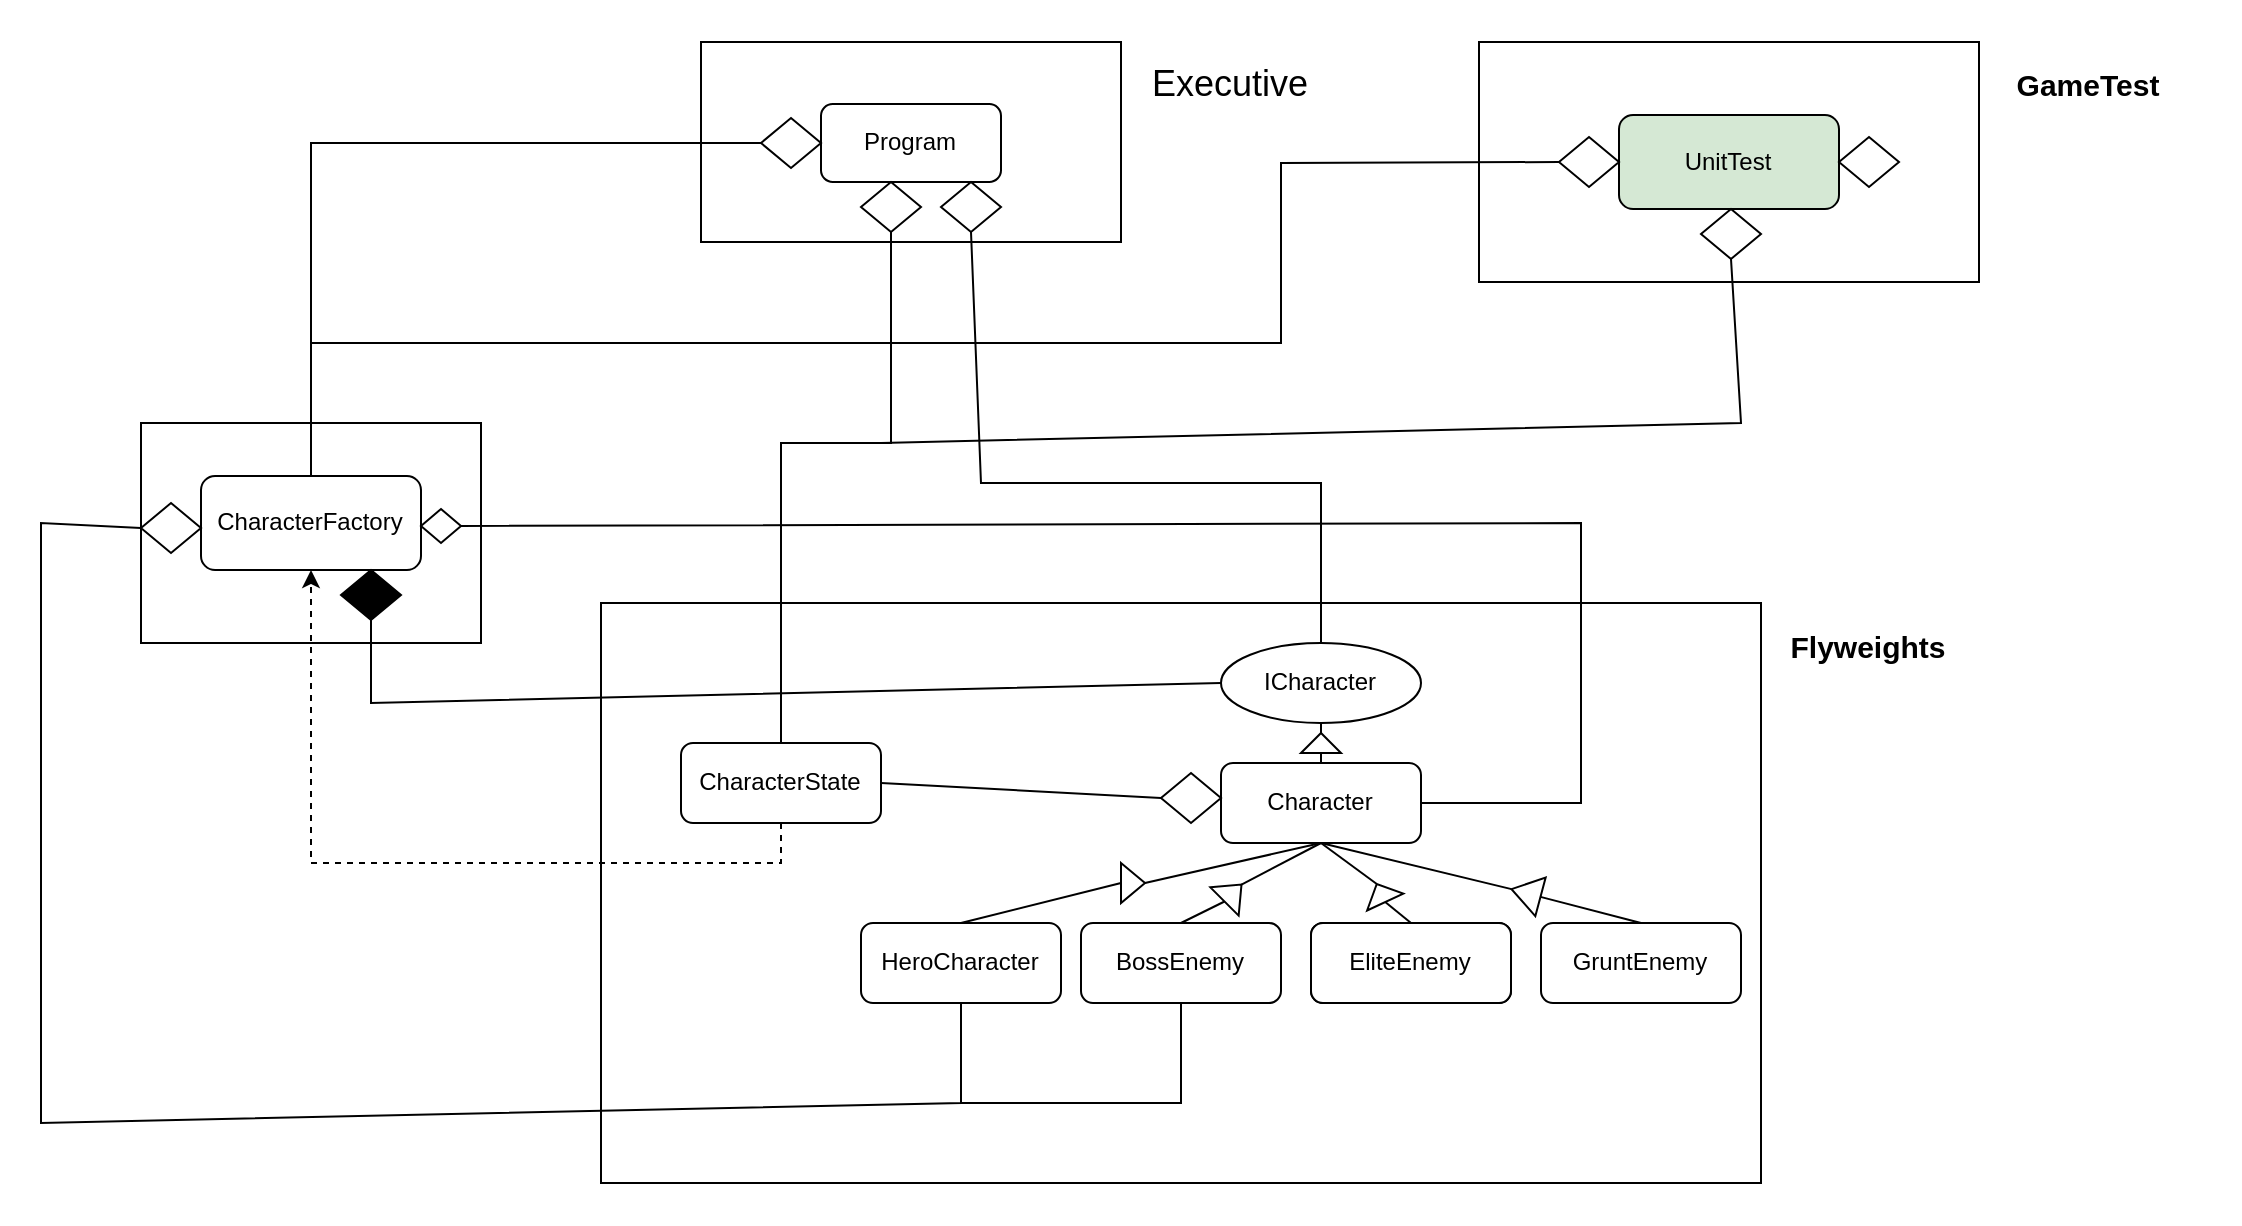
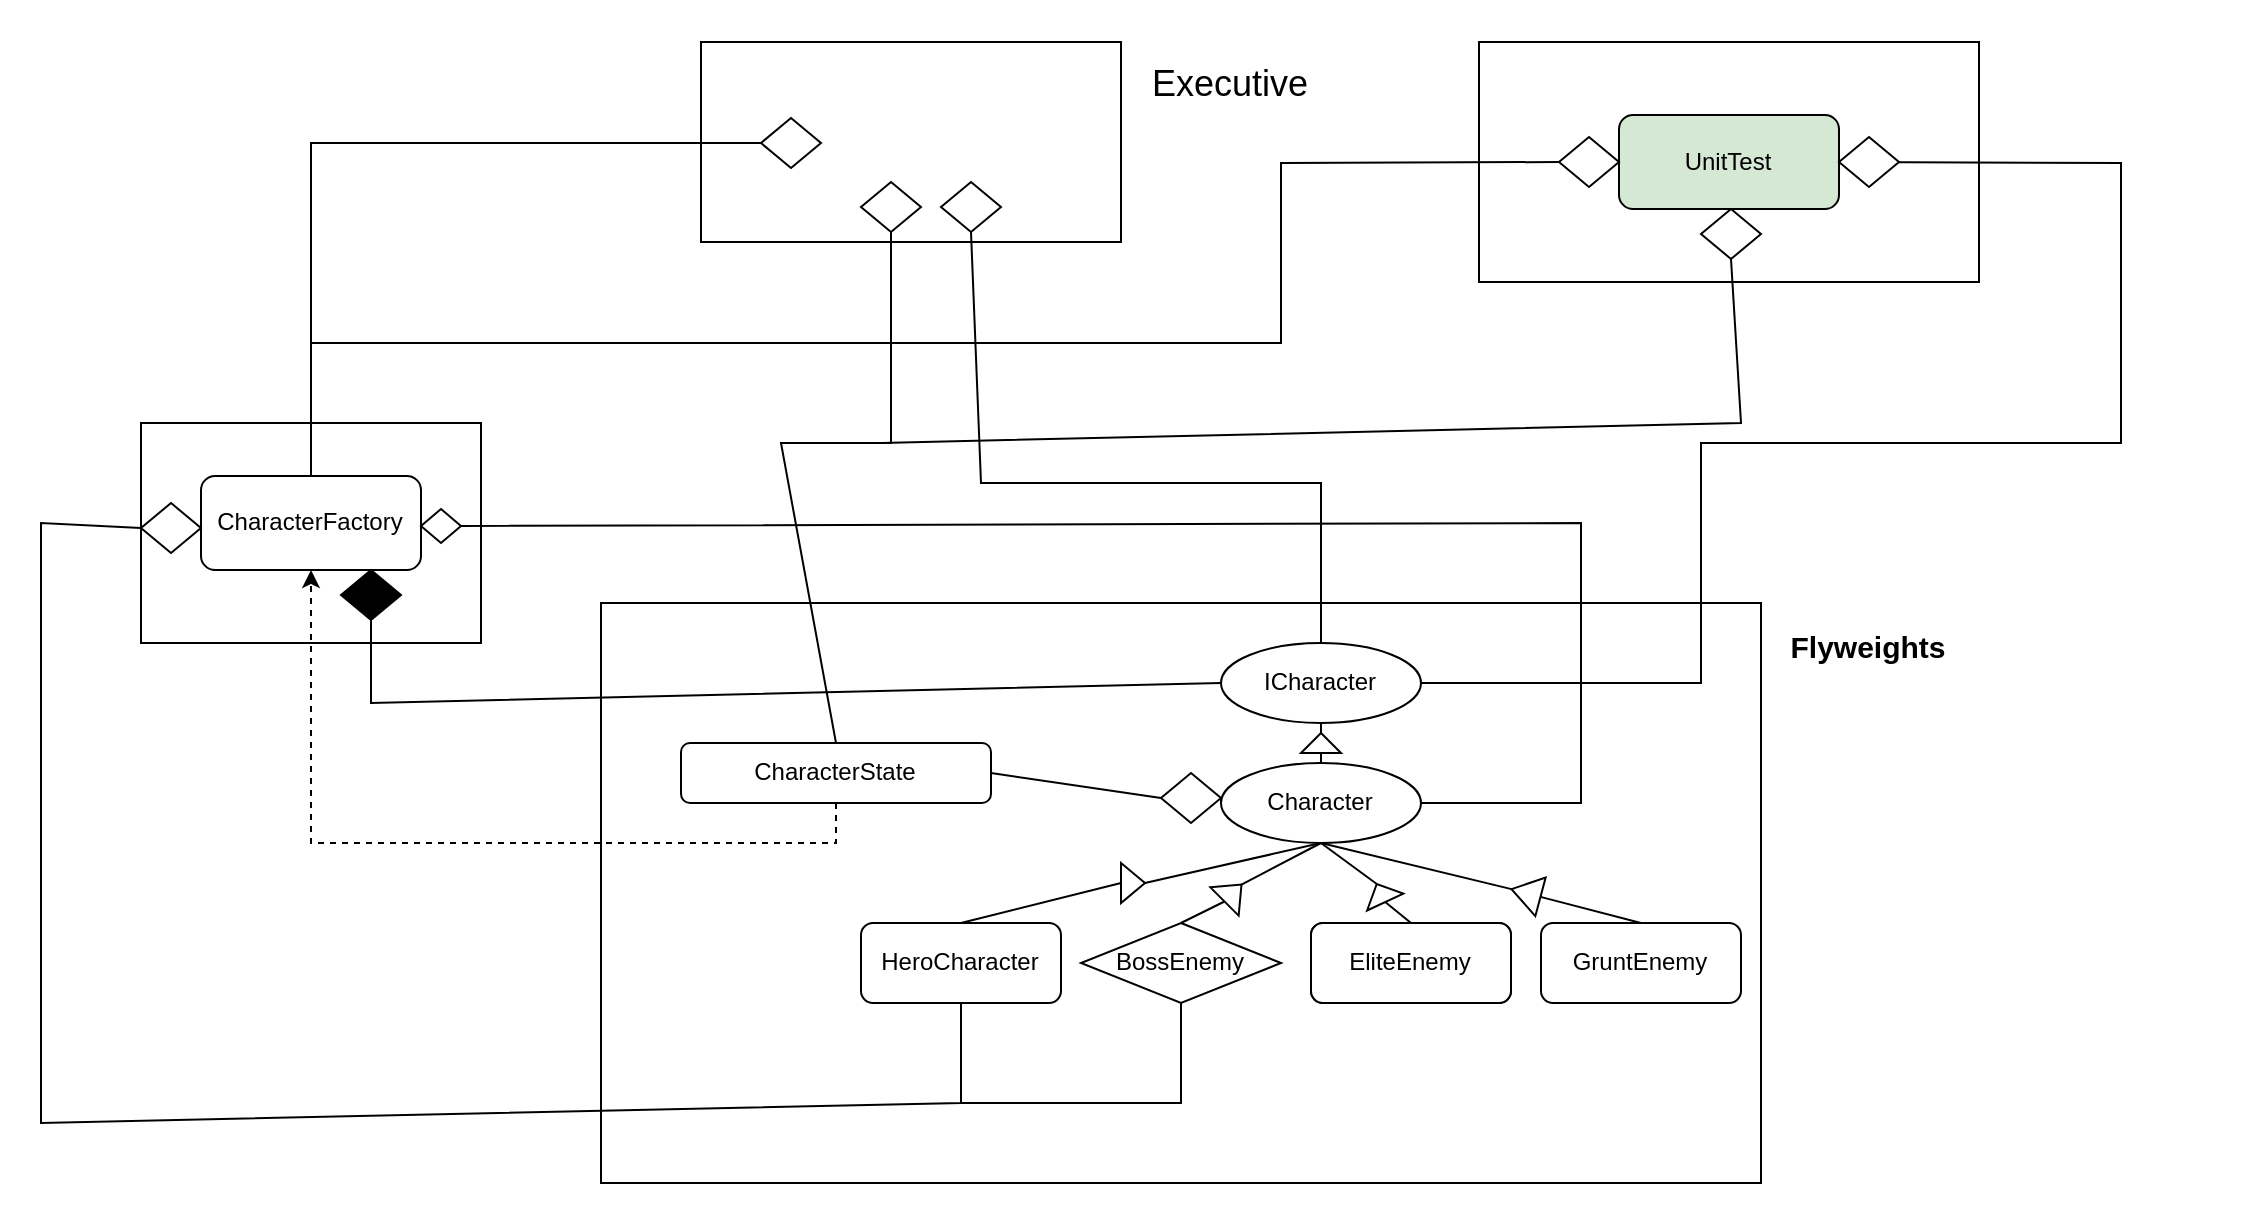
node "GameTest": removed
node "Program": removed
edge "UnitTest" -- "ICharacter": added
node "CharacterState": size 200x80 -> 310x60
node "Character": shape rounded rectangle -> ellipse
node "BossEnemy": shape rounded rectangle -> diamond
